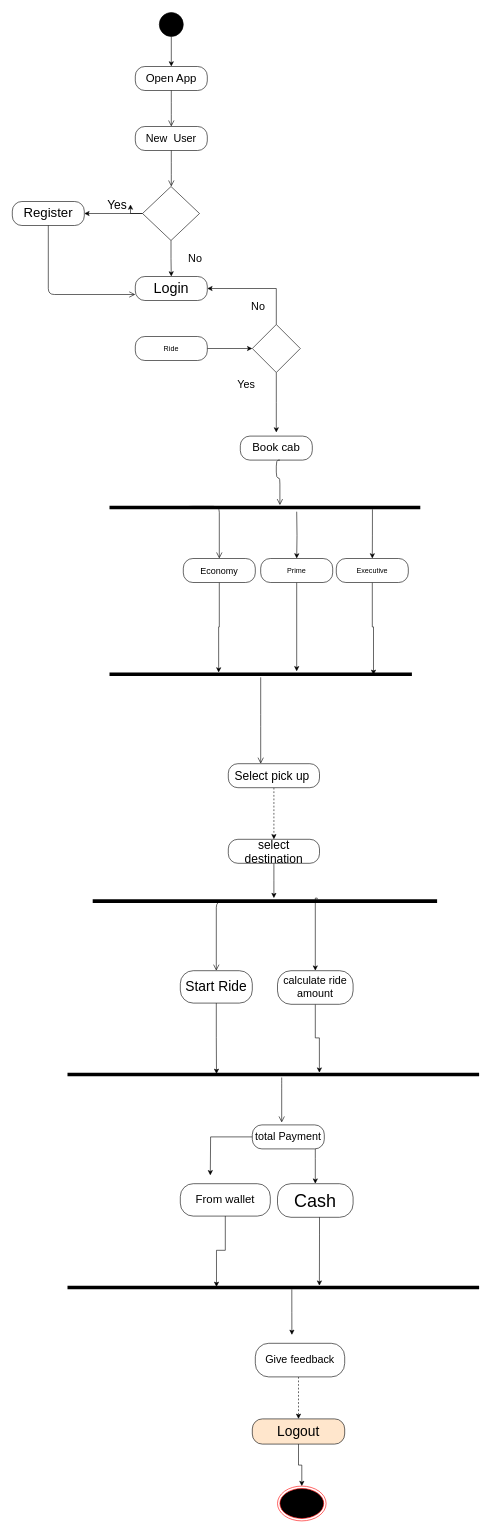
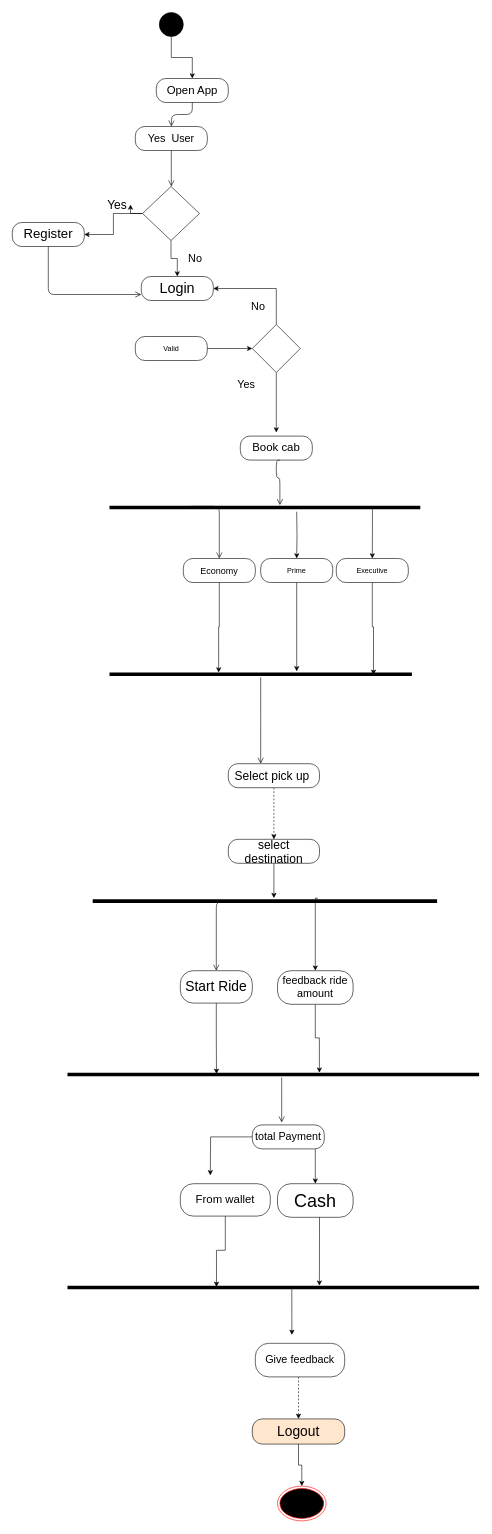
node "Open App": moved (171, 78) -> (192, 90)
node "New User": label "New User" -> "Yes User"
node "Register": moved (48, 213) -> (48, 234)
node "Login": moved (171, 288) -> (177, 288)
node "Ride": label "Ride" -> "Valid"
node "calculate ride amount": label "calculate ride amount" -> "feedback ride amount"
